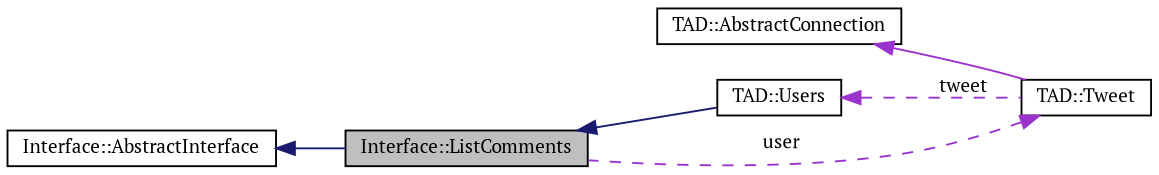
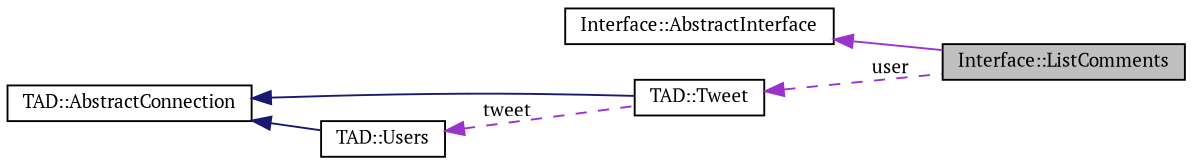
edge "TAD::Tweet" -> "TAD::AbstractConnection": color darkorchid3 -> midnightblue
edge "TAD::Users" -> "Interface::ListComments": now "TAD::Users" -> "TAD::AbstractConnection"
edge "Interface::ListComments" -> "Interface::AbstractInterface": color midnightblue -> darkorchid3
